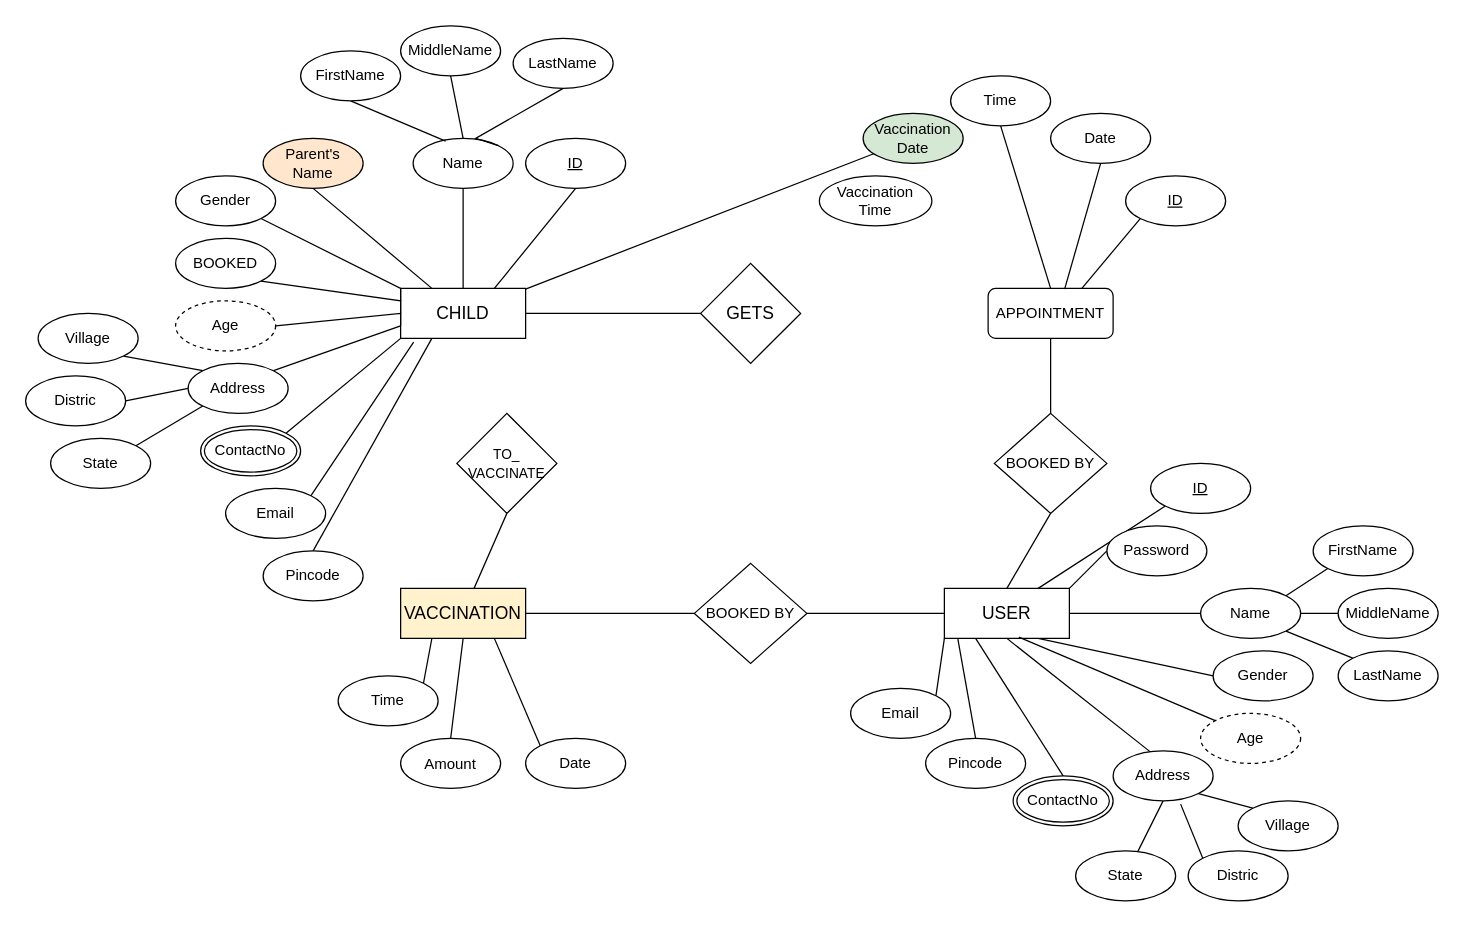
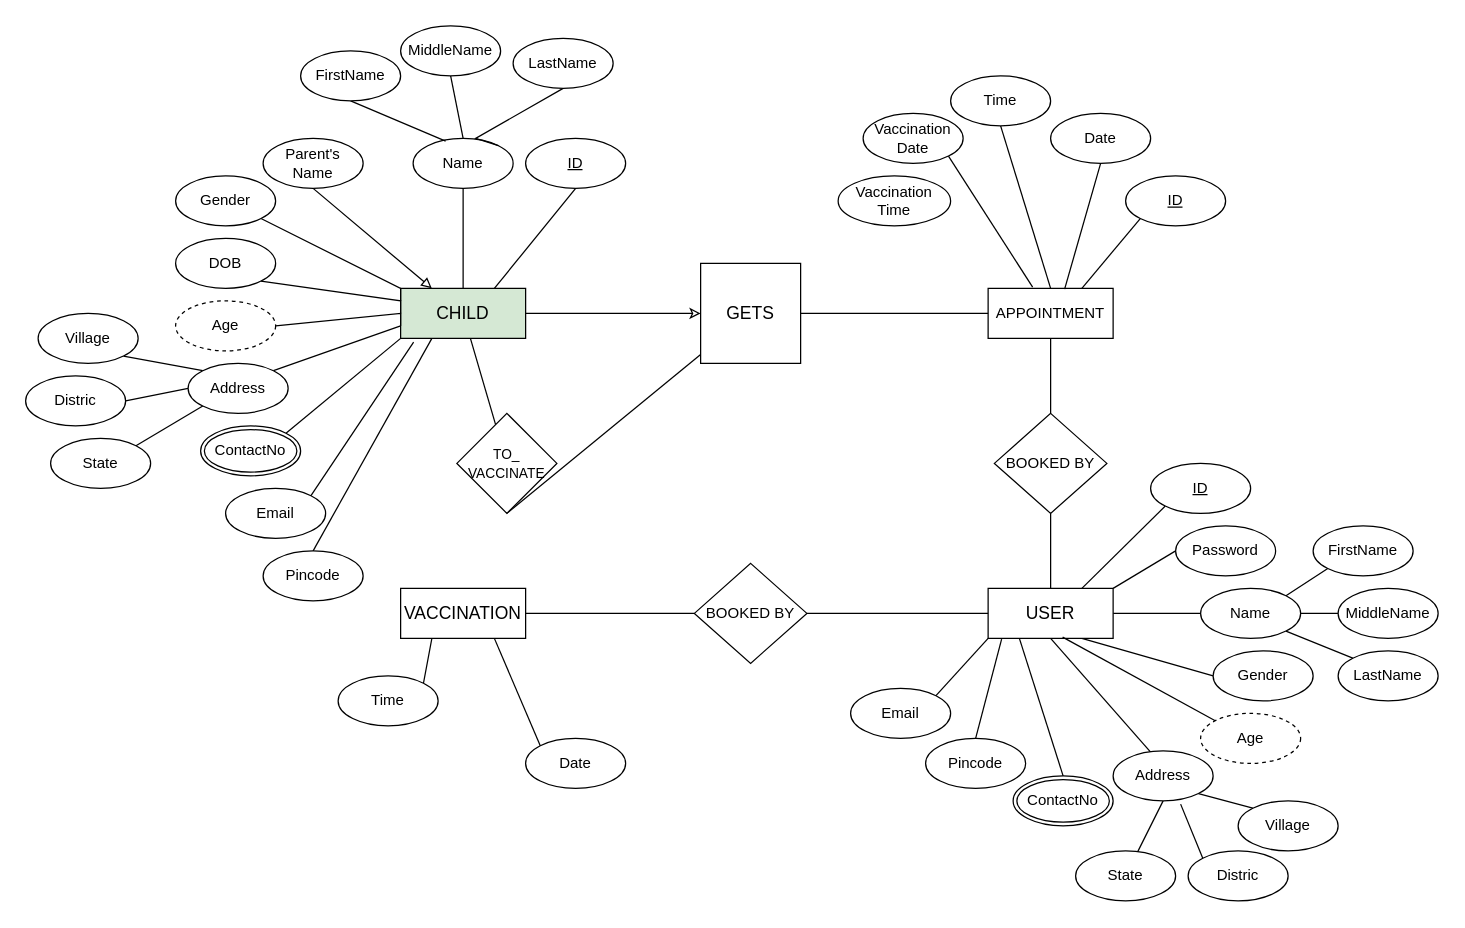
node "Vaccination Date": fillcolor #d5e8d4 -> #ffffff
node "Parent's Name": fillcolor #ffe6cc -> #ffffff
node "Vaccination Time": moved (876, 201) -> (894, 201)
edge "Vaccination Date" -- "CHILD": now "TO_ VACCINATE" -- "CHILD"
edge "Vaccination Date" -- "APPOINTMENT": added
node "BOOKED": label "BOOKED" -> "DOB"
edge "Parent's Name" -- "CHILD": arrowhead none -> block
node "CHILD": fillcolor #ffffff -> #d5e8d4
edge "CHILD" -- "GETS": arrowhead none -> classic
node "GETS": shape diamond -> rectangle
edge "GETS" -- "APPOINTMENT": added
node "APPOINTMENT": shape rounded rectangle -> rectangle
edge "TO_ VACCINATE" -- "VACCINATION": now "TO_ VACCINATE" -- "GETS"
node "Password": moved (1157, 551) -> (1226, 551)
node "VACCINATION": fillcolor #fff2cc -> #ffffff
node "USER": moved (1007, 613) -> (1051, 613)
edge "VACCINATION" -- "Amount": removed
node "Amount": removed
